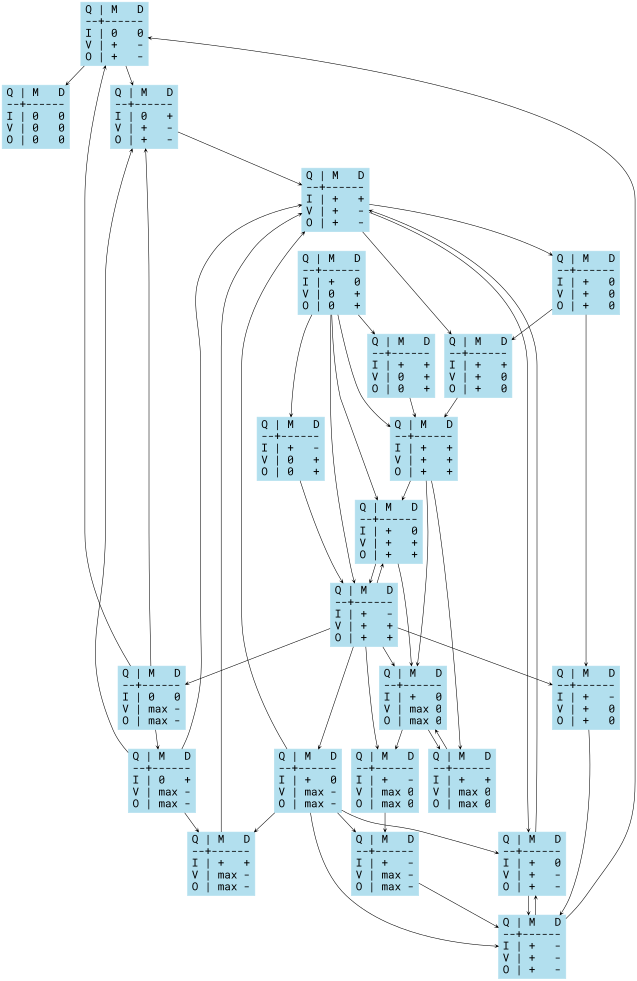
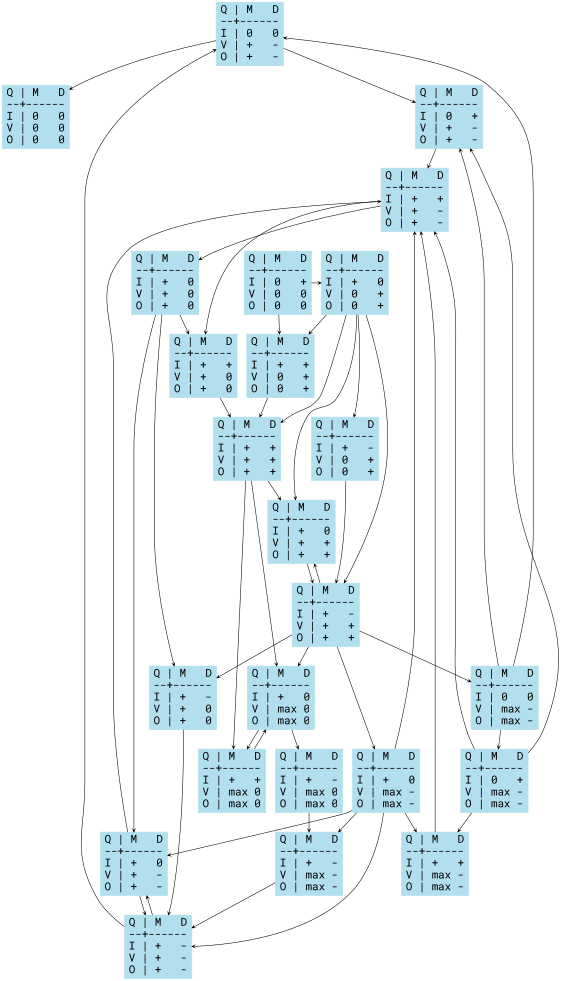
node "Q | M   D --+------ I | 0   + V | 0   0 O | 0   0": added
edge "Q | M   D --+------ I | +   + V | +   - O | +   -" -> "Q | M   D --+------ I | +   0 V | +   - O | +   -": now "Q | M   D --+------ I | +   0 V | +   0 O | +   0" -> "Q | M   D --+------ I | +   0 V | +   - O | +   -"
edge "Q | M   D --+------ I | +   0 V | +   + O | +   +" -> "Q | M   D --+------ I | +   0 V | max 0 O | max 0": removed
edge "Q | M   D --+------ I | +   - V | +   + O | +   +" -> "Q | M   D --+------ I | +   - V | max 0 O | max 0": removed
